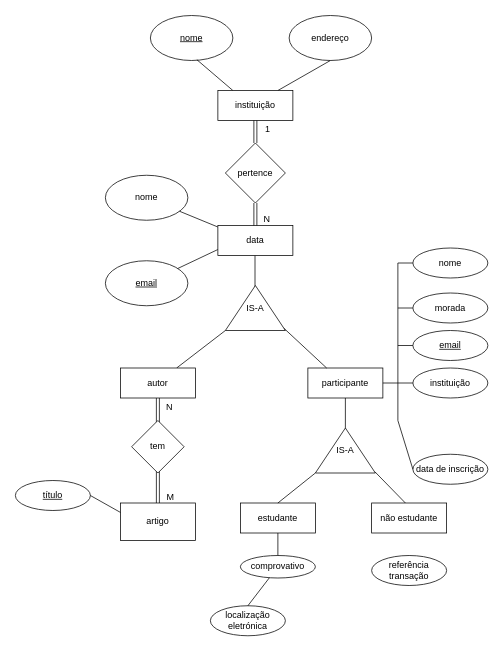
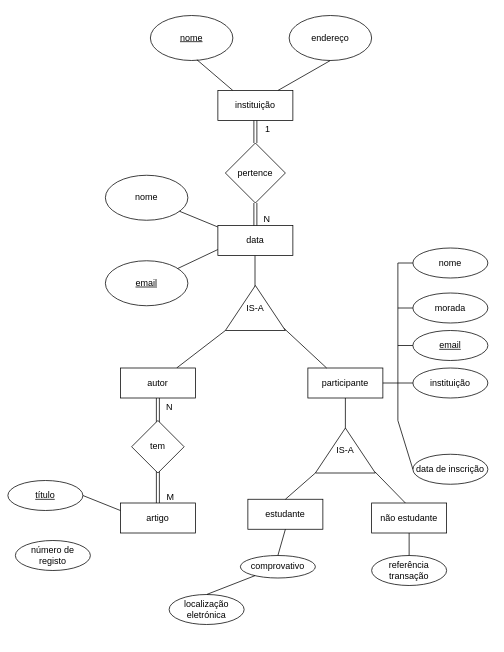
node "título": moved (53, 495) -> (45, 495)
node "estudante": moved (278, 518) -> (285, 514)
node "artigo": size 75x38 -> 75x30
edge "não estudante" -- "referência transação": added
node "número de registo": added
node "localização eletrónica": moved (248, 621) -> (207, 609)
